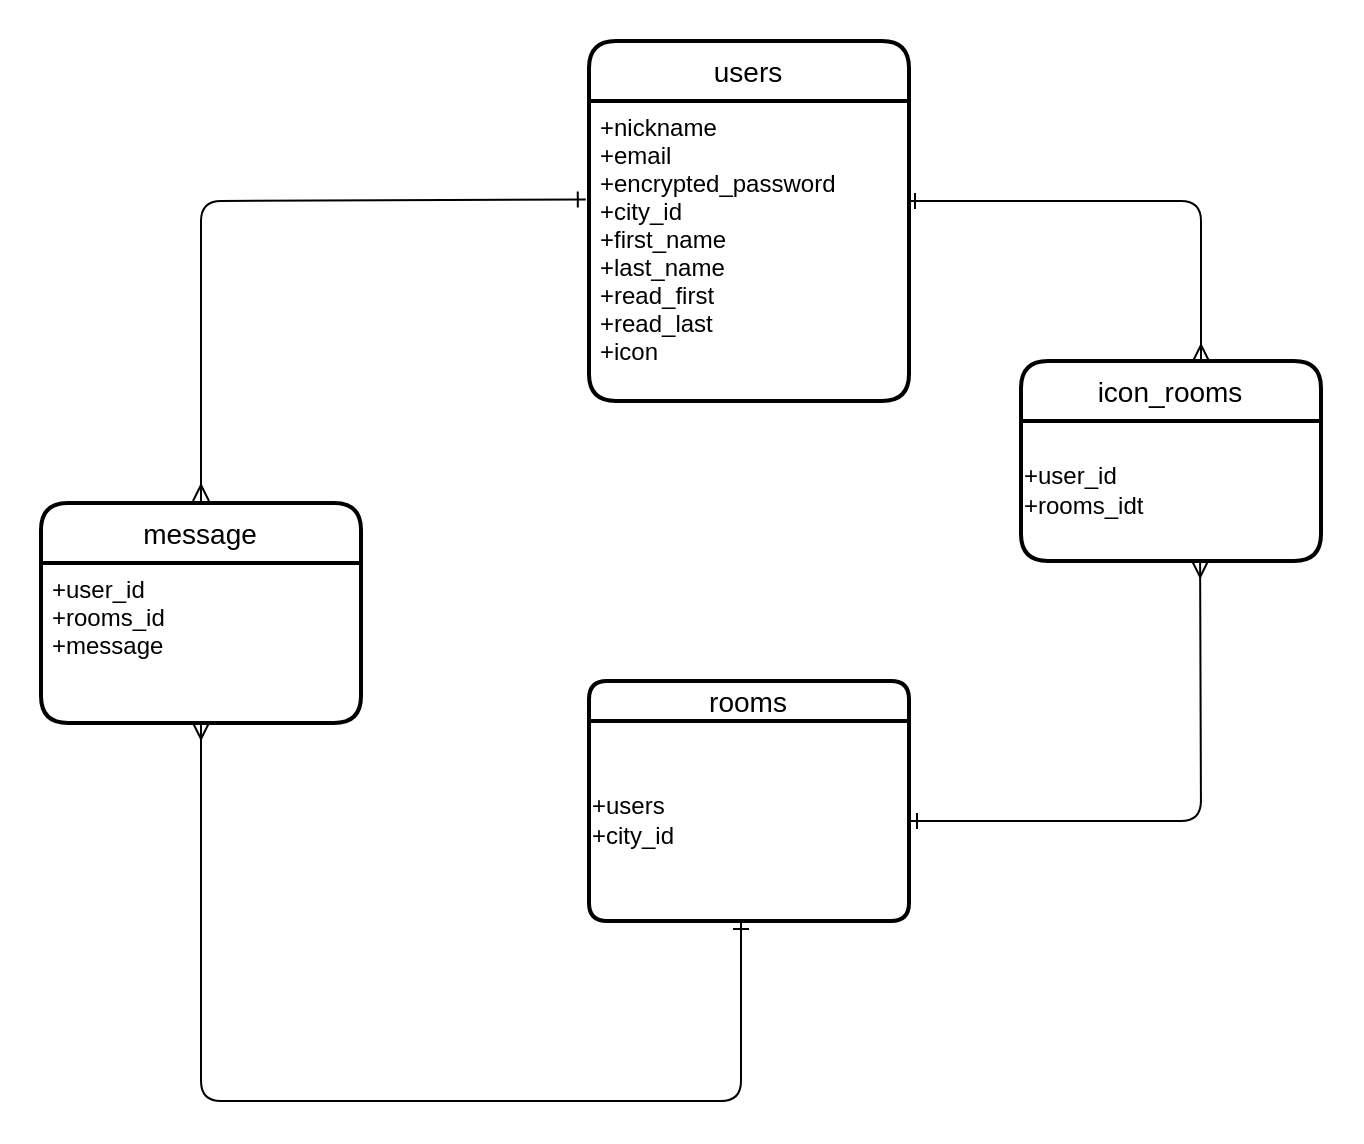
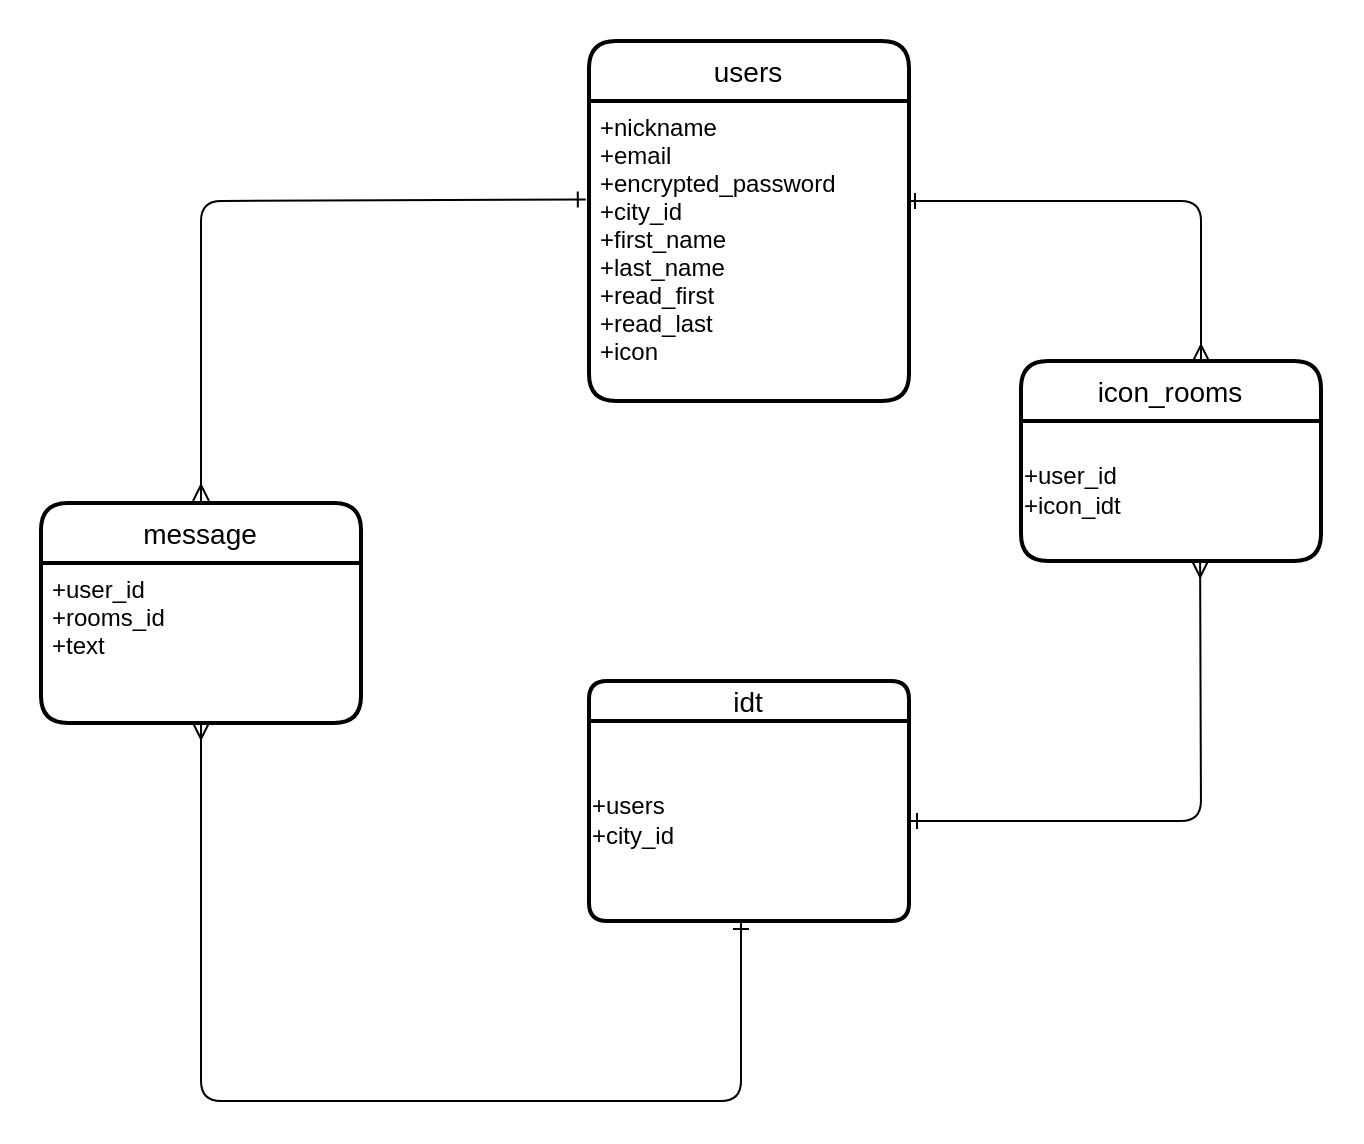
node "+user_id +rooms_idt": label "+user_id +rooms_idt" -> "+user_id +icon_idt"
node "+user_id +rooms_id +message": label "+user_id +rooms_id +message" -> "+user_id +rooms_id +text"
node "rooms": label "rooms" -> "idt"
